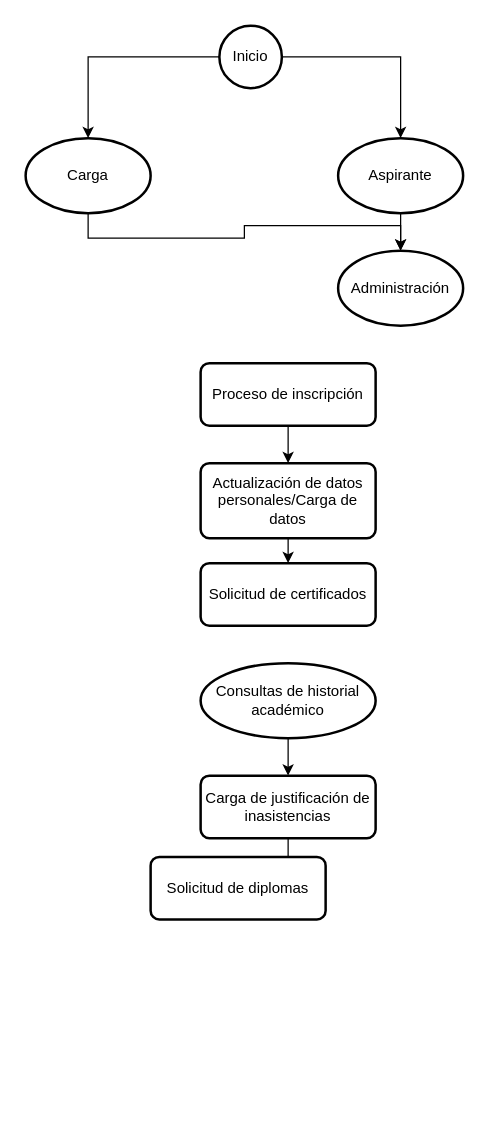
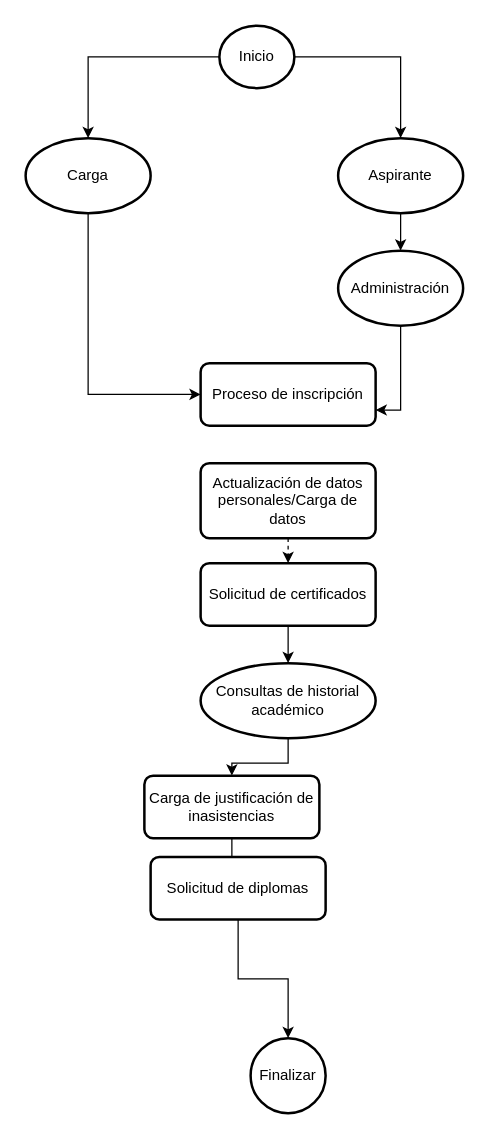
node "Inicio": size 63x63 -> 75x63
edge "Carga" -> "Administración": now "Carga" -> "Proceso de inscripción"
edge "Administración" -> "Proceso de inscripción": added
edge "Proceso de inscripción" -> "Actualización de datos personales/Carga de datos": removed
edge "Actualización de datos personales/Carga de datos" -> "Solicitud de certificados": style solid -> dashed
edge "Solicitud de certificados" -> "Consultas de historial académico": added
node "Carga de justificación de inasistencias": moved (288, 807) -> (232, 807)
edge "Solicitud de diplomas" -> "Finalizar": added
node "Finalizar": added
